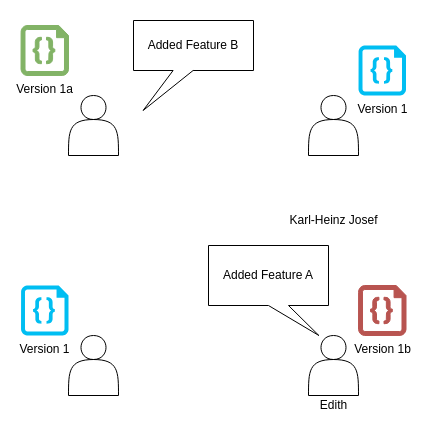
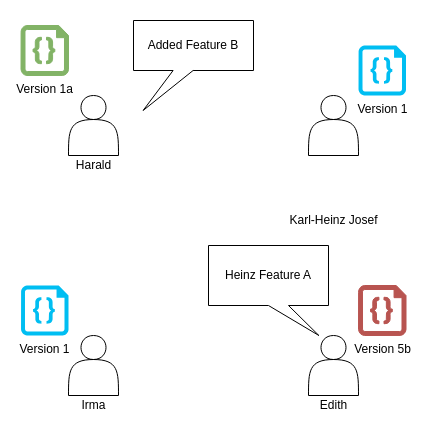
node "Harald": added
node "Added Feature A": label "Added Feature A" -> "Heinz Feature A"
node "Version 1b": label "Version 1b" -> "Version 5b"
node "Irma": added
